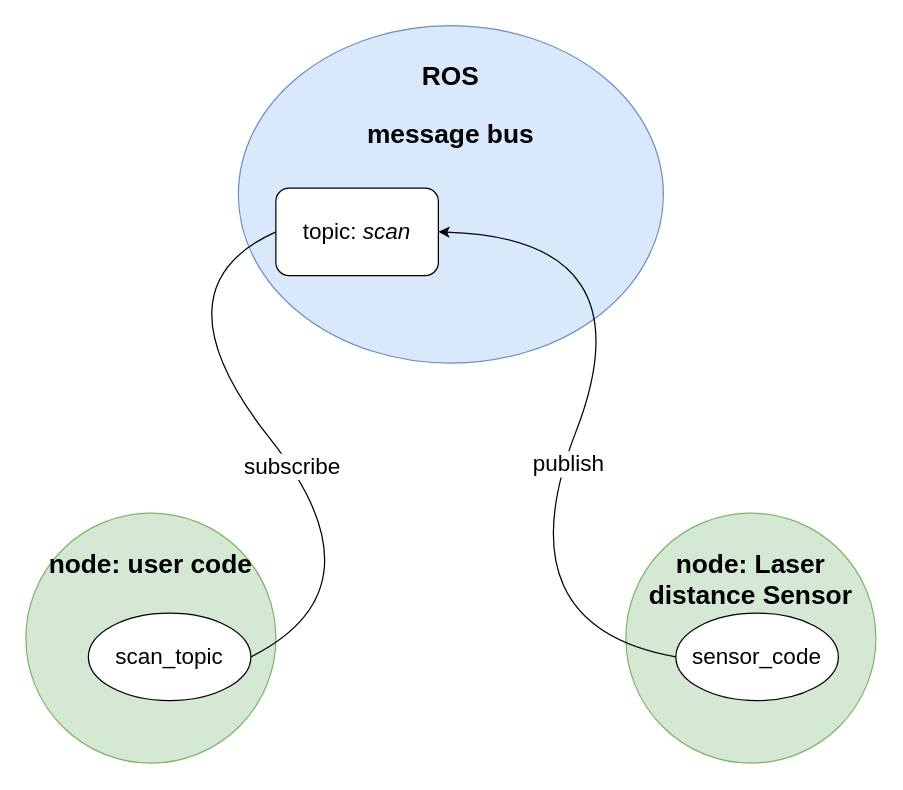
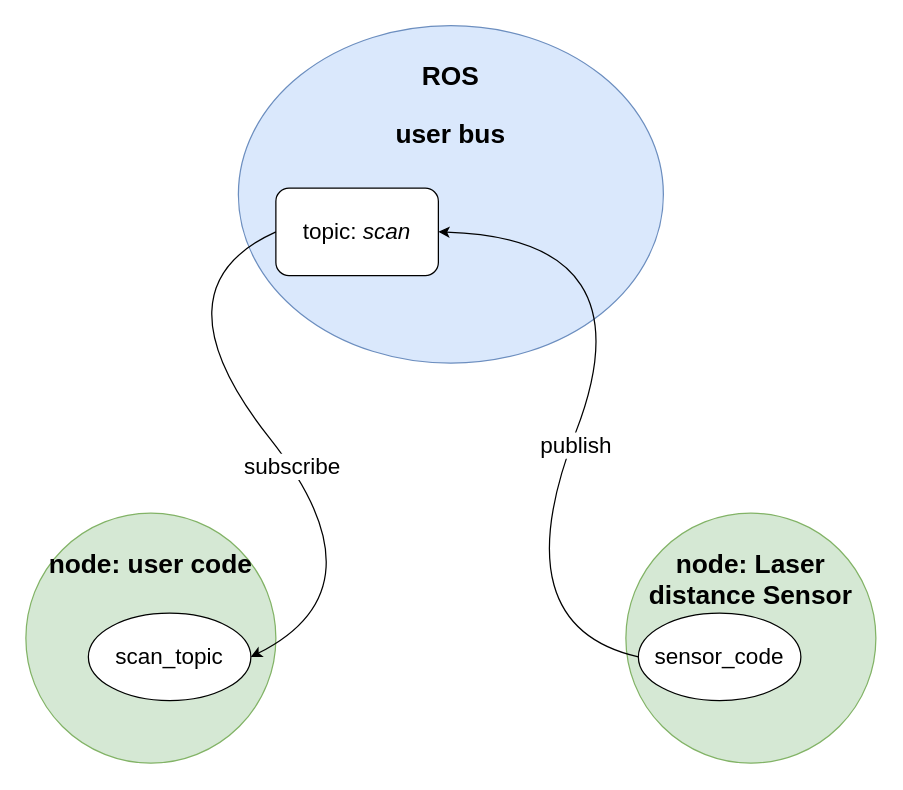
node "ROS message bus": label "ROS message bus" -> "ROS user bus"
edge "topic: scan" -- "scan_topic": arrowhead none -> classic
node "sensor_code": moved (757, 657) -> (719, 657)
